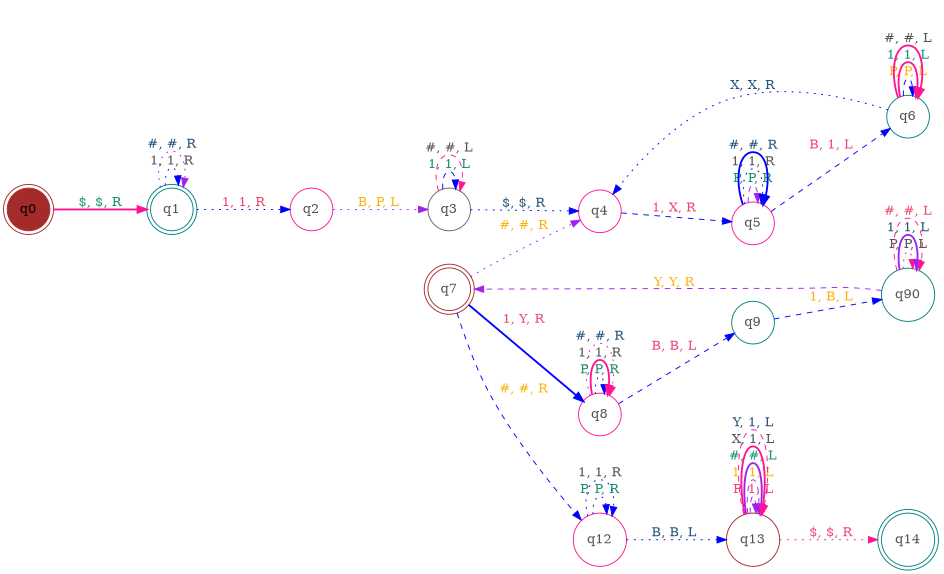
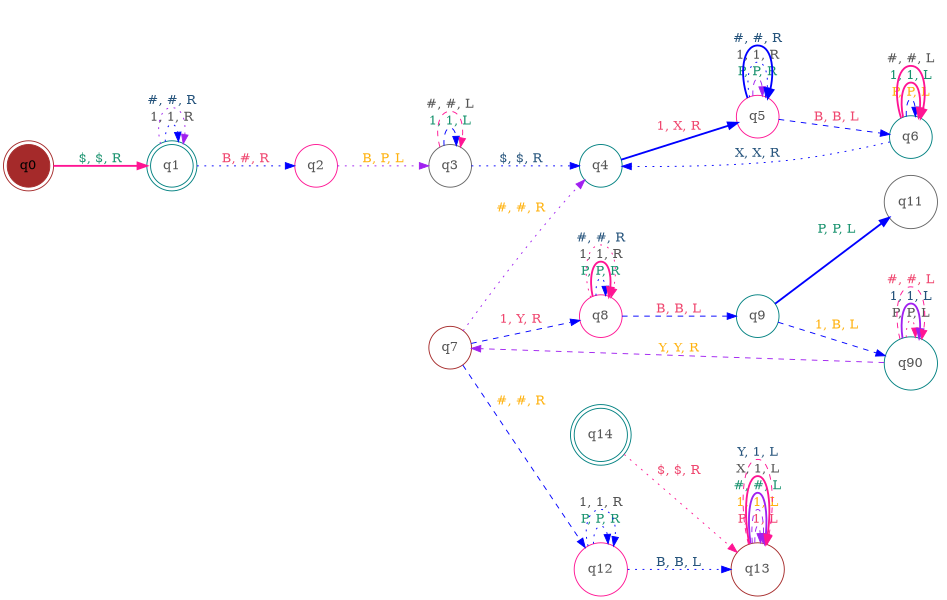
edge "q5" -> "q6": label "  B, 1, L  " -> "  B, B, L  "
edge "q1" -> "q2": label "  1, 1, R  " -> "  B, #, R  "
node "q11": added
node "q4": color deeppink -> teal
edge "q4" -> "q5": style dashed -> bold
node "q7": shape doublecircle -> circle
edge "q7" -> "q8": style bold -> dashed
edge "q13" -> "q14": reversed
